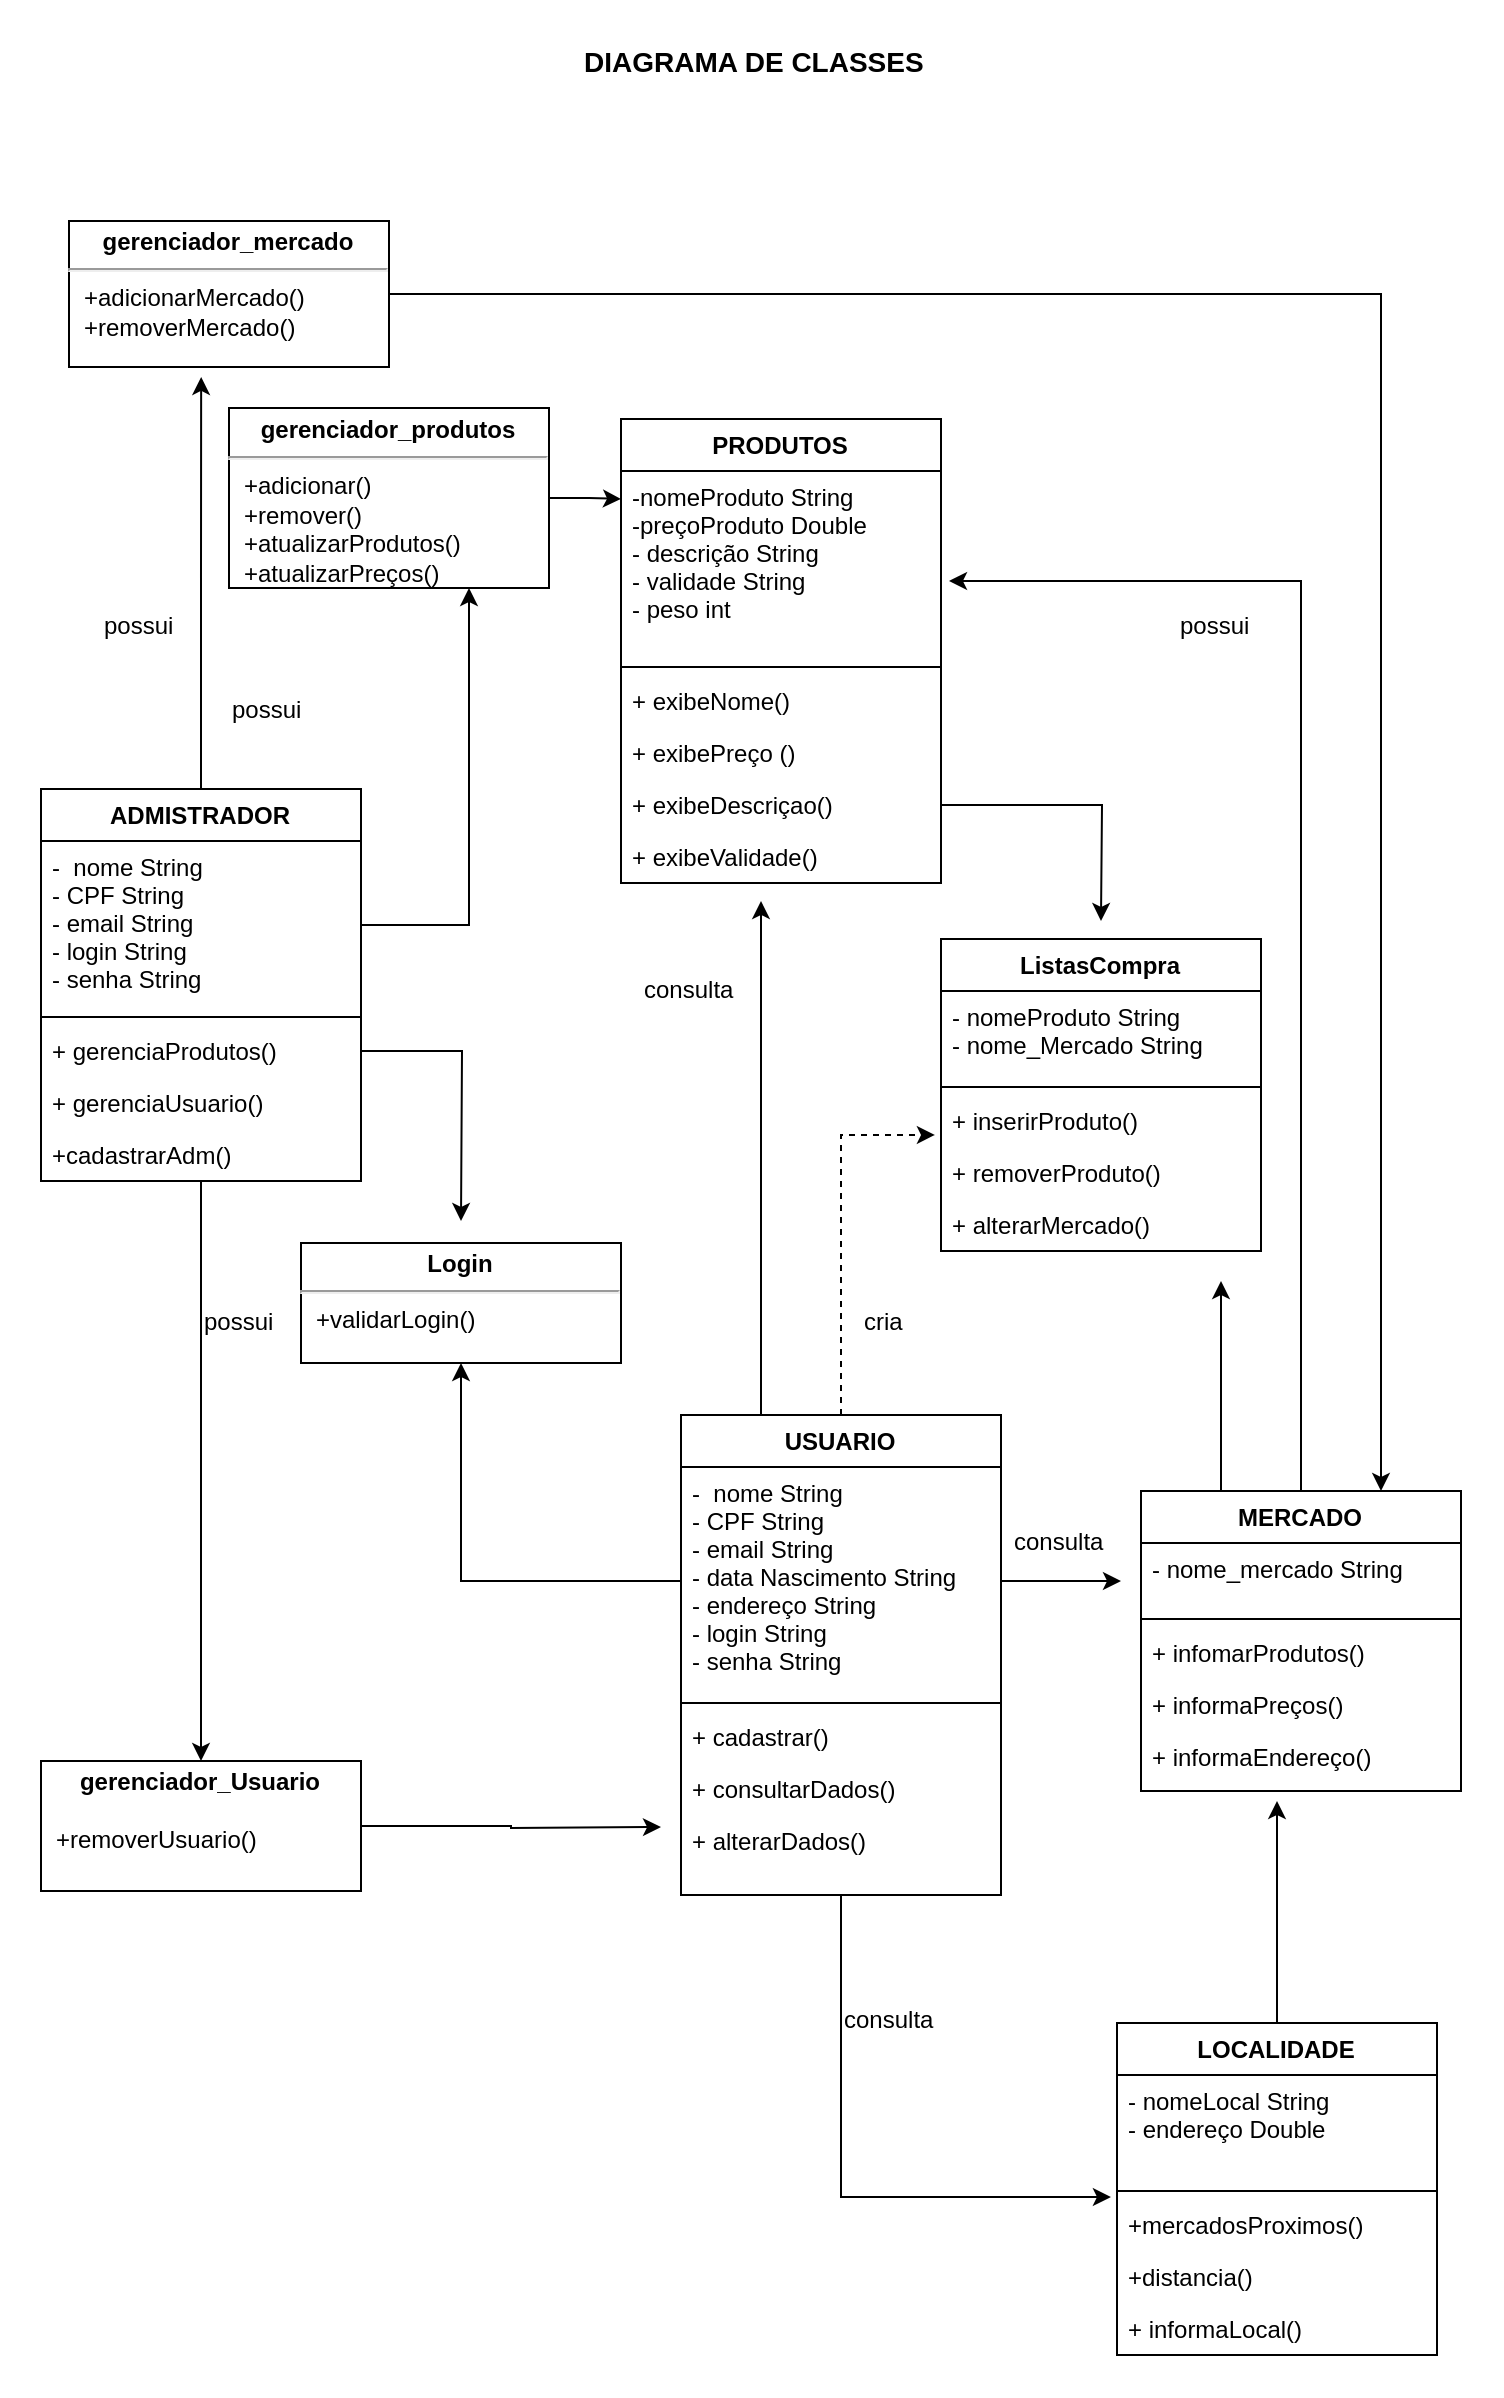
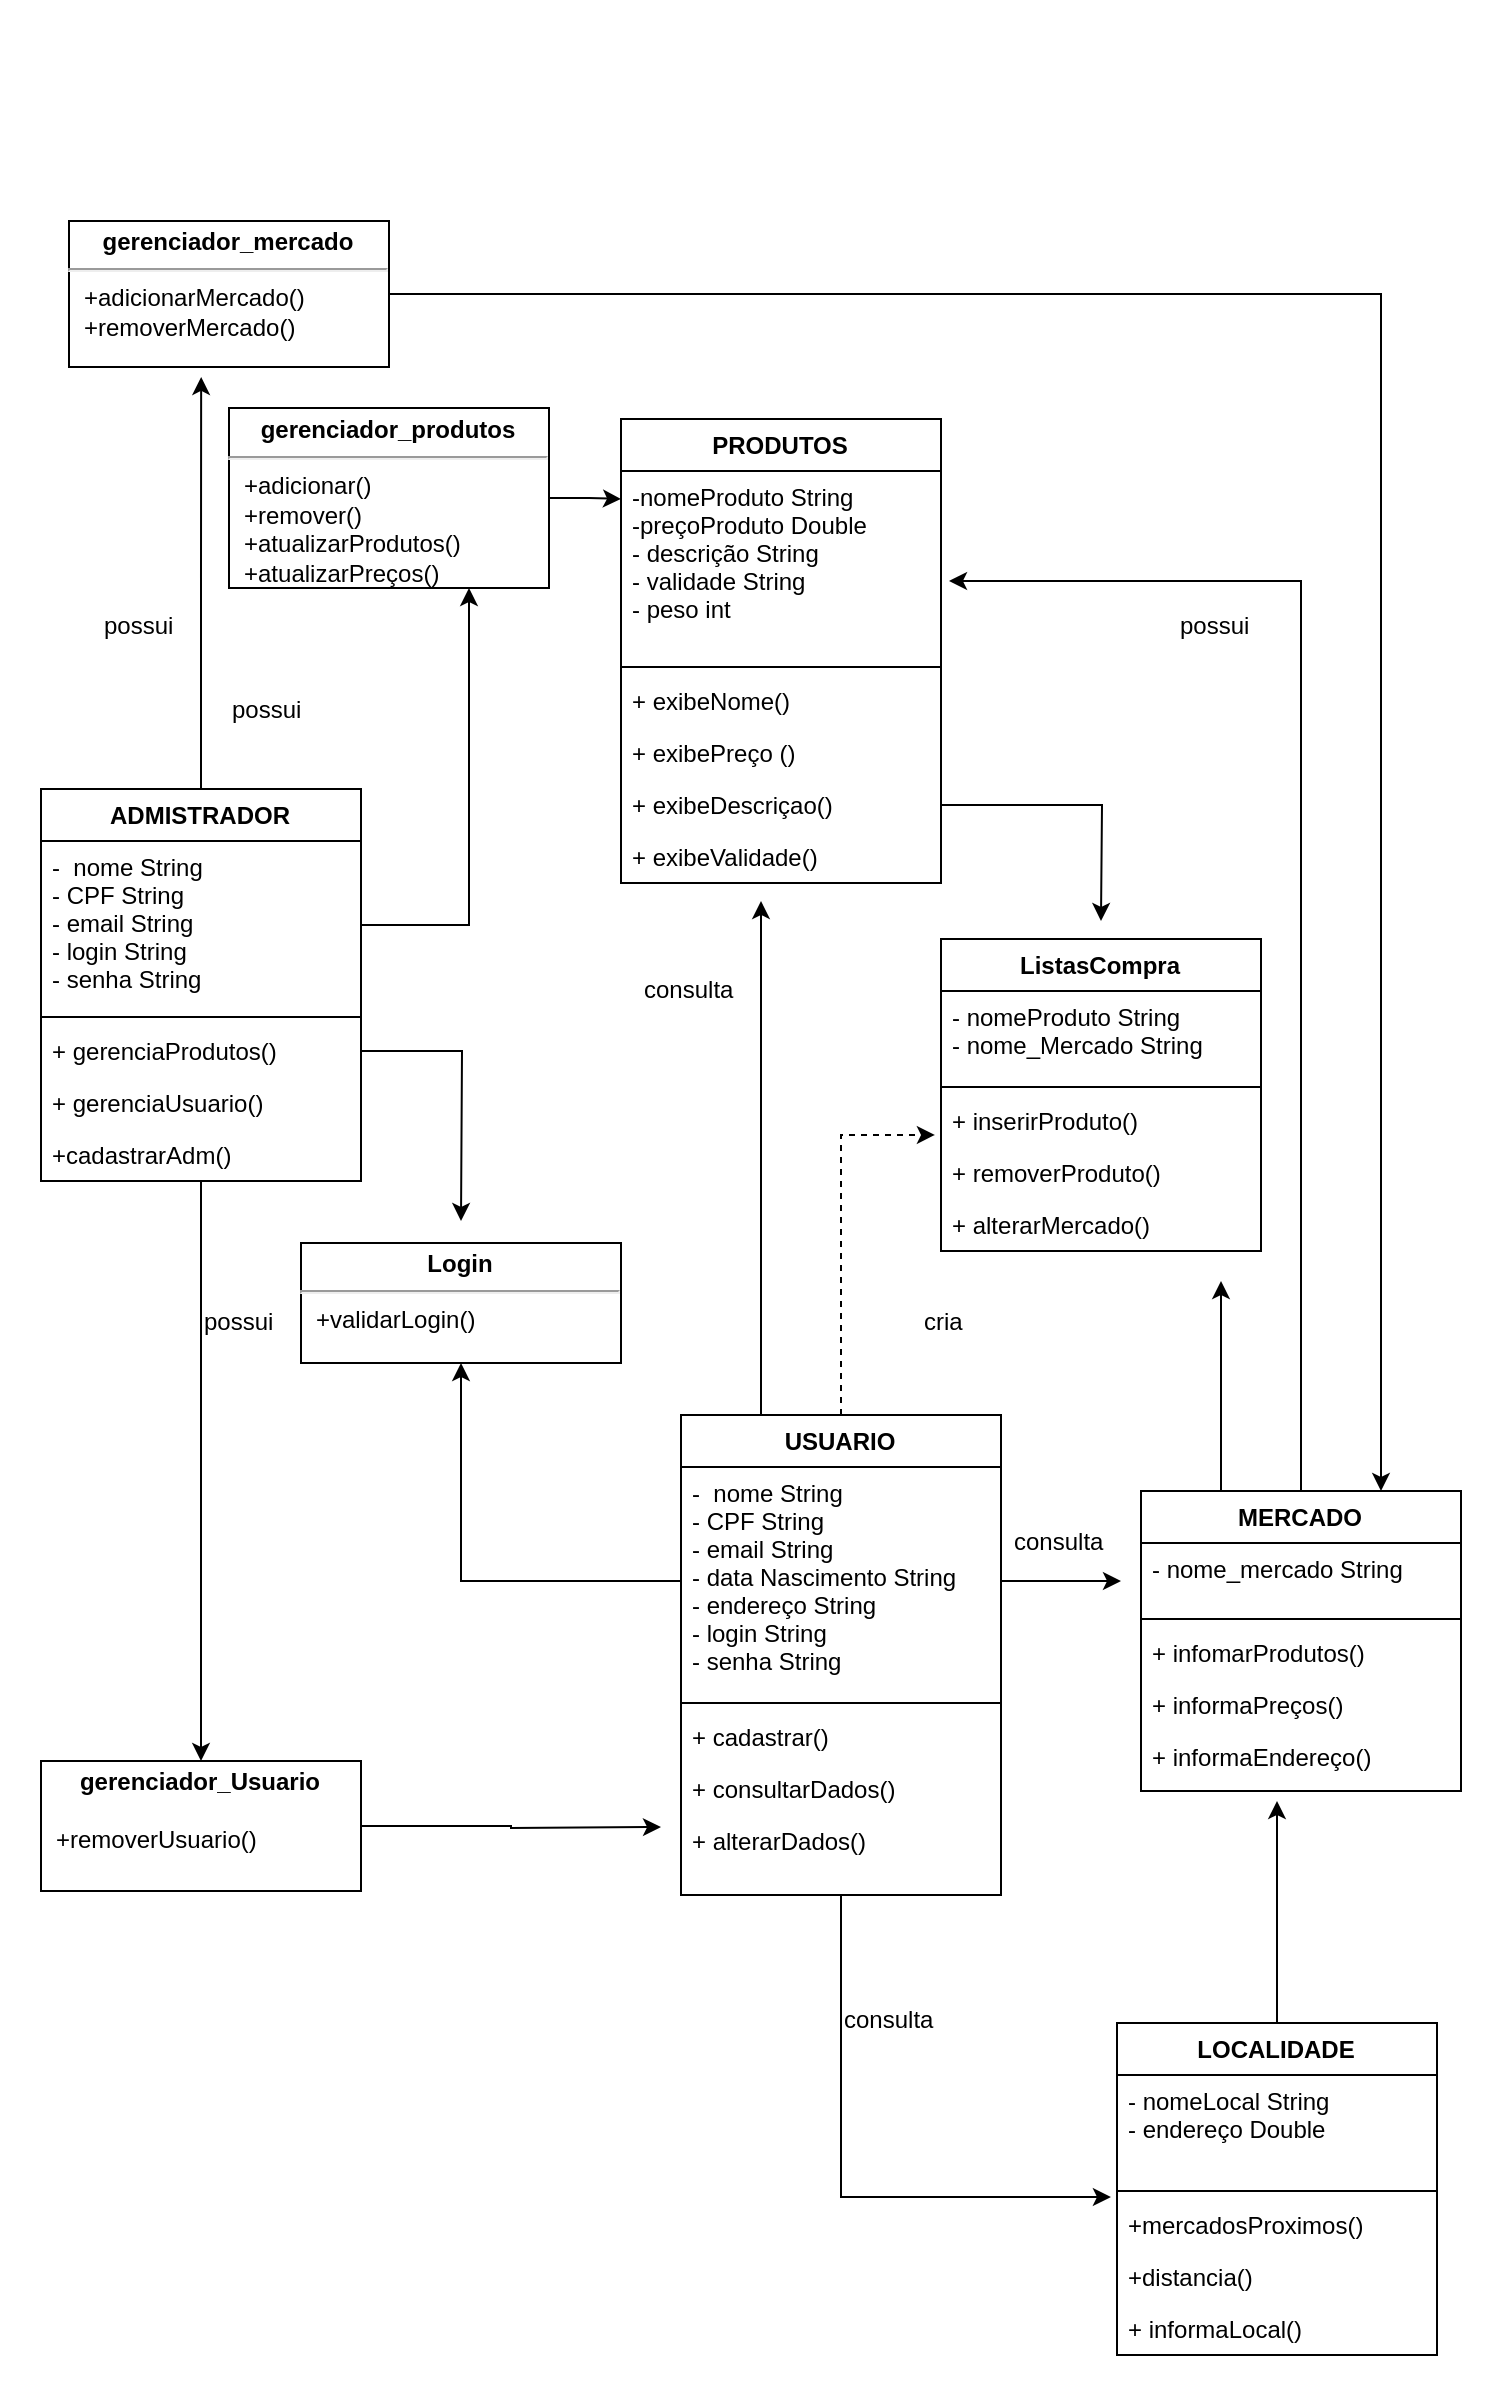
node "DIAGRAMA DE CLASSES": removed
node "cria": moved (891, 1323) -> (951, 1323)
